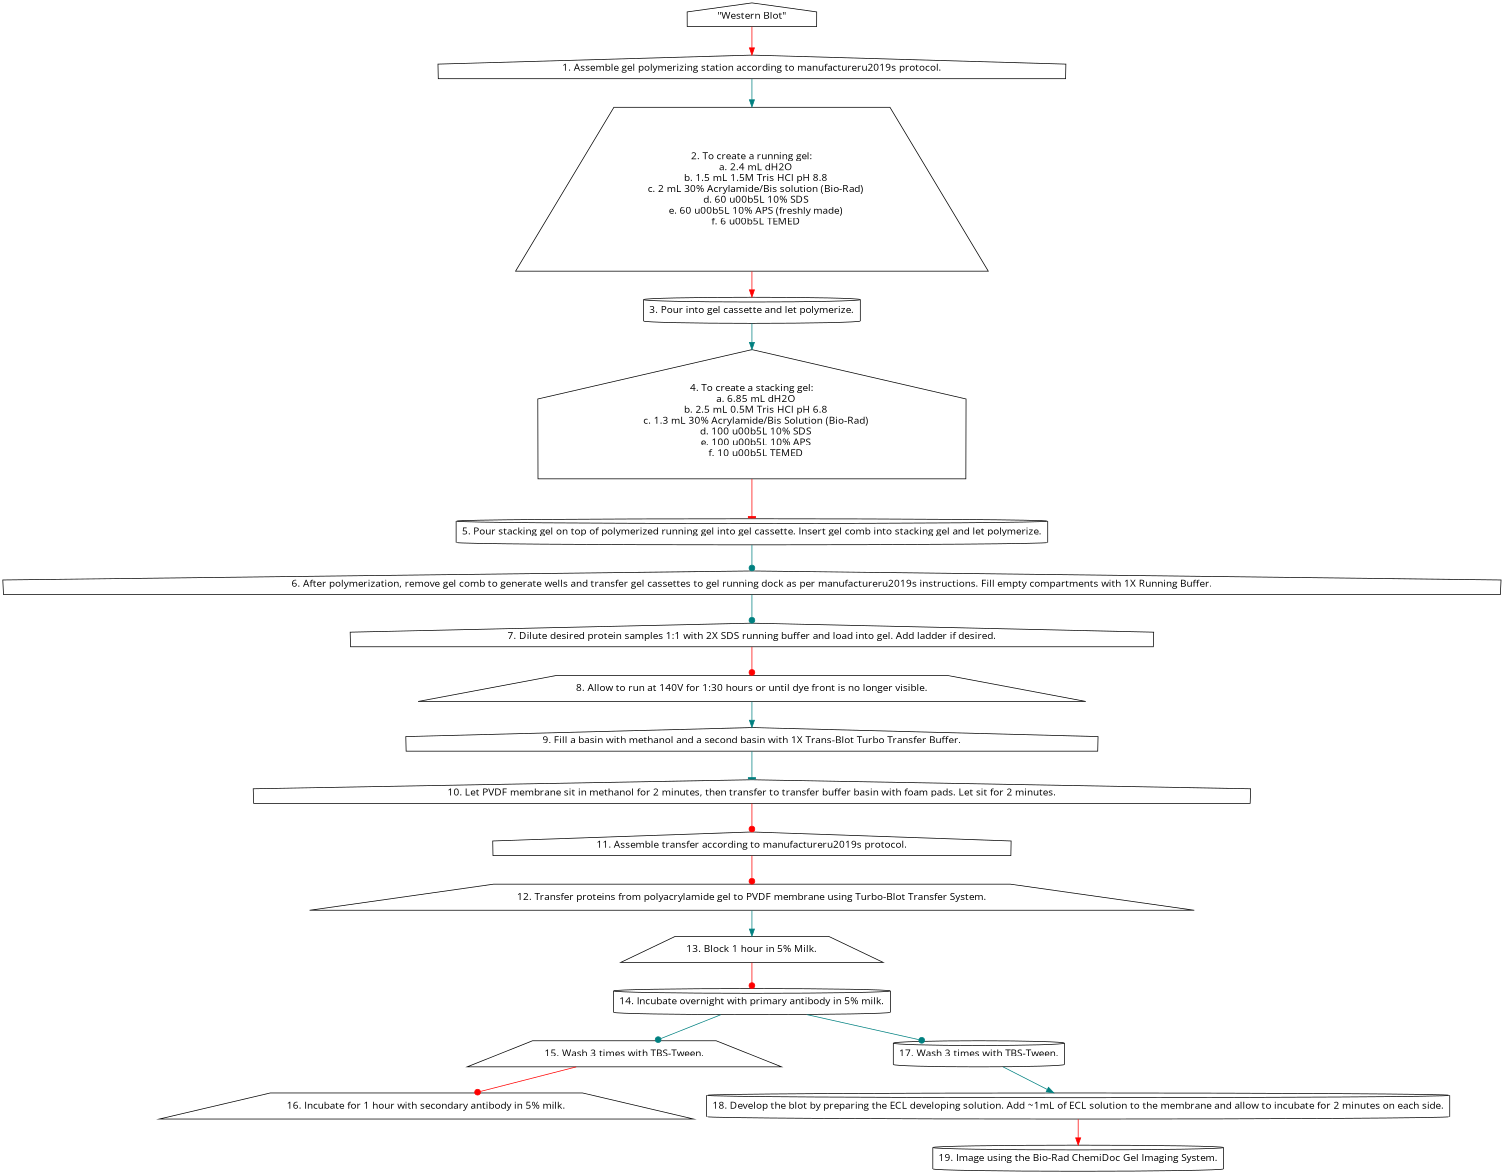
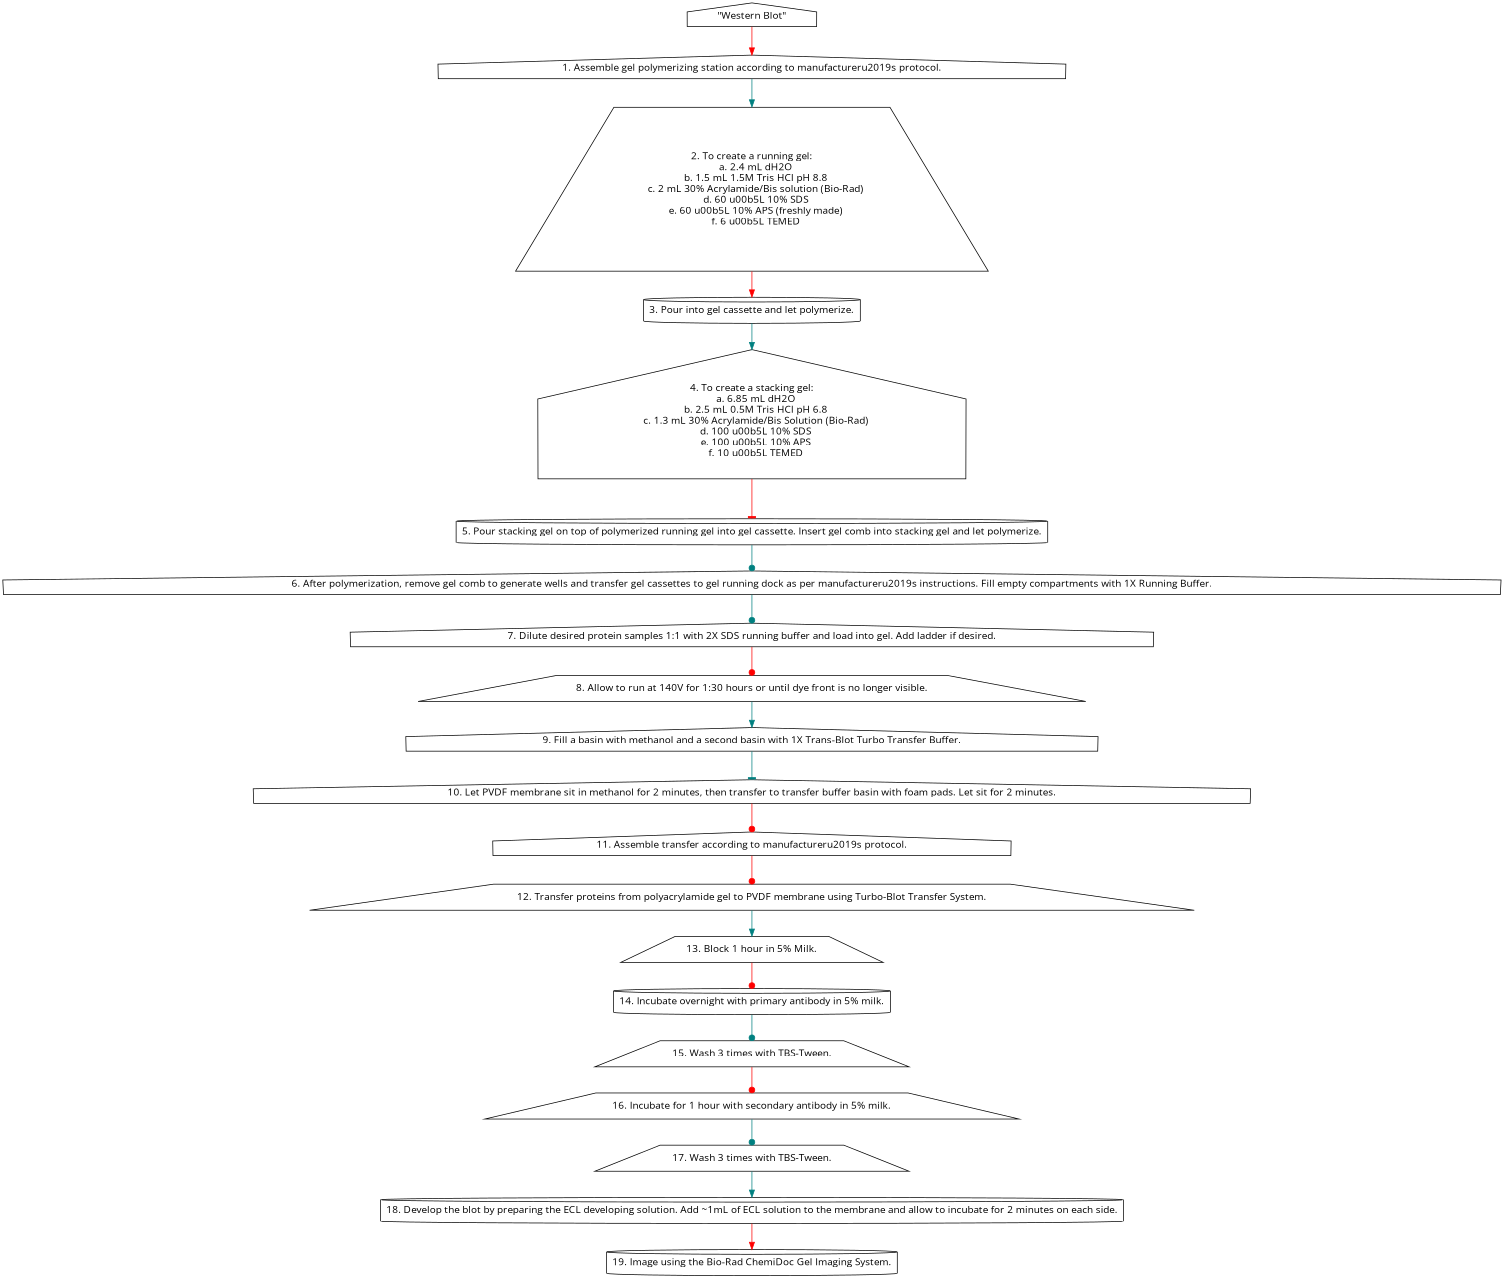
edge "14. Incubate overnight with primary antibody in 5% milk." -> "17. Wash 3 times with TBS-Tween.": now "16. Incubate for 1 hour with secondary antibody in 5% milk." -> "17. Wash 3 times with TBS-Tween."
node "17. Wash 3 times with TBS-Tween.": shape cylinder -> trapezium
